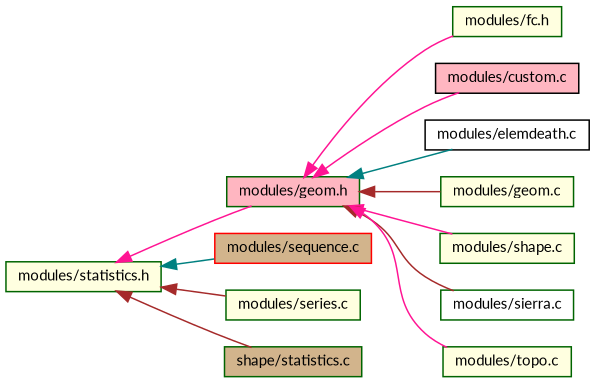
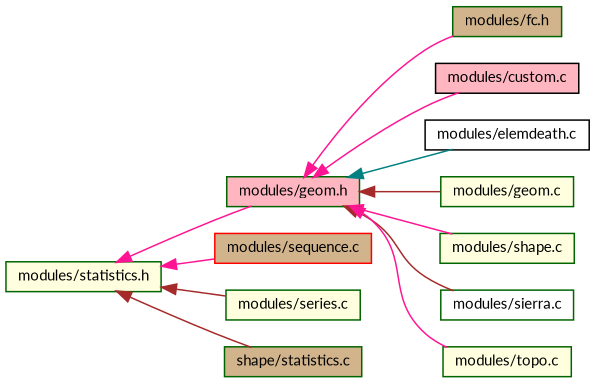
node "modules/fc.h": fillcolor lightyellow -> tan
edge "modules/sequence.c" -> "modules/statistics.h": color teal -> deeppink
